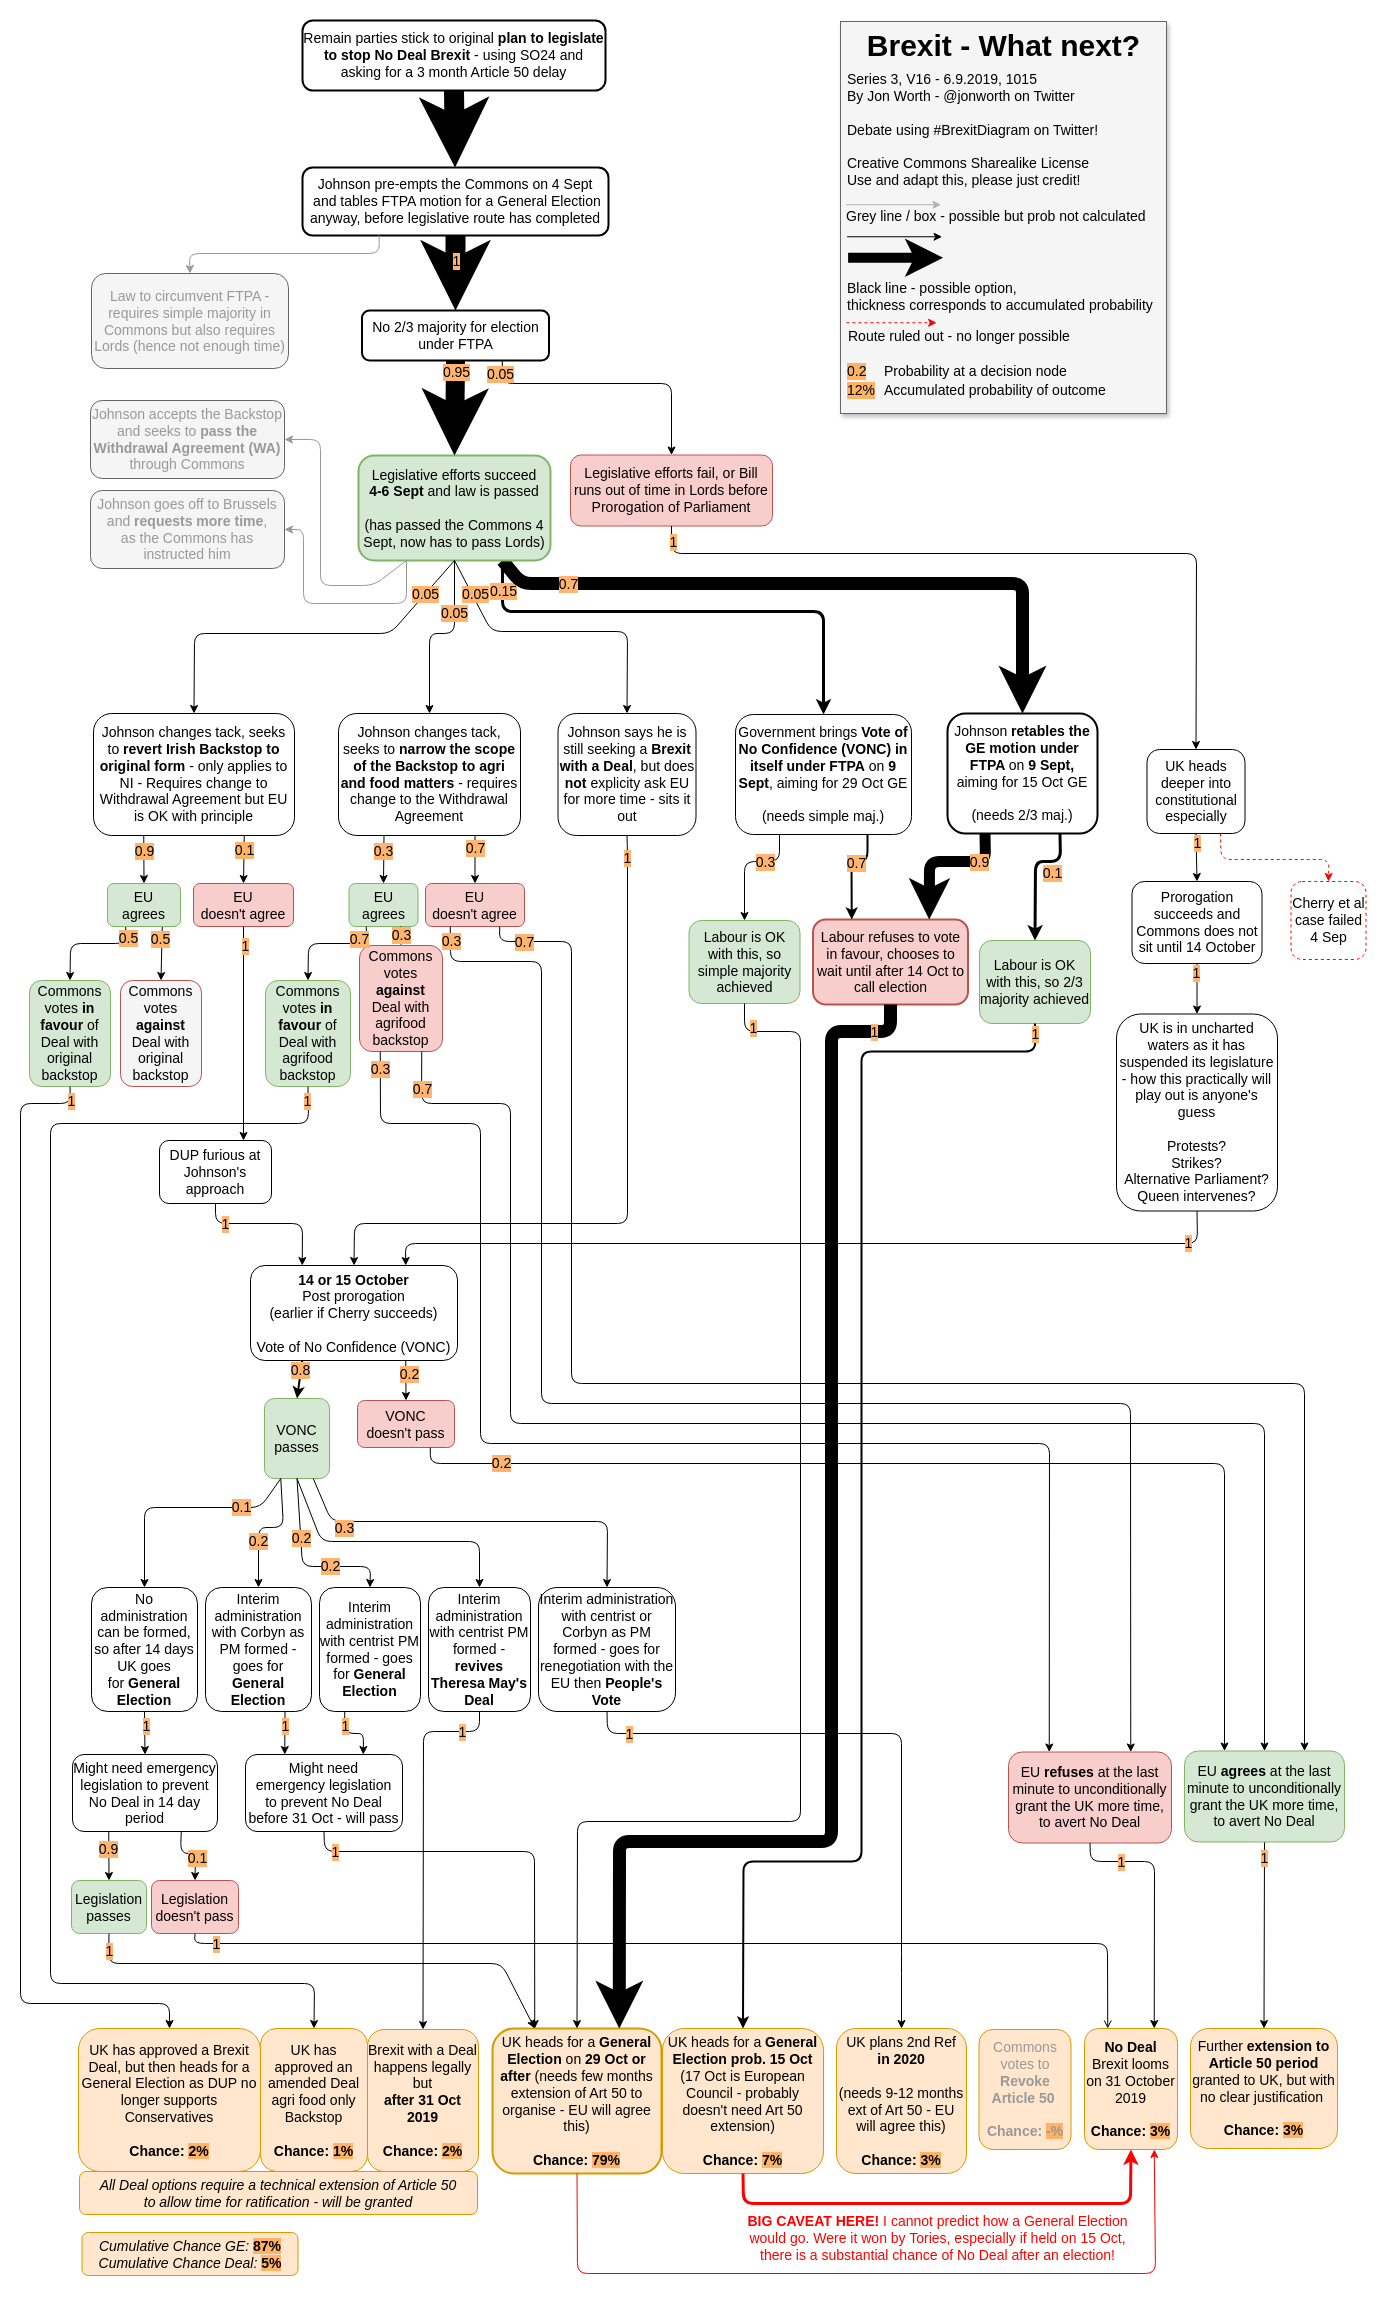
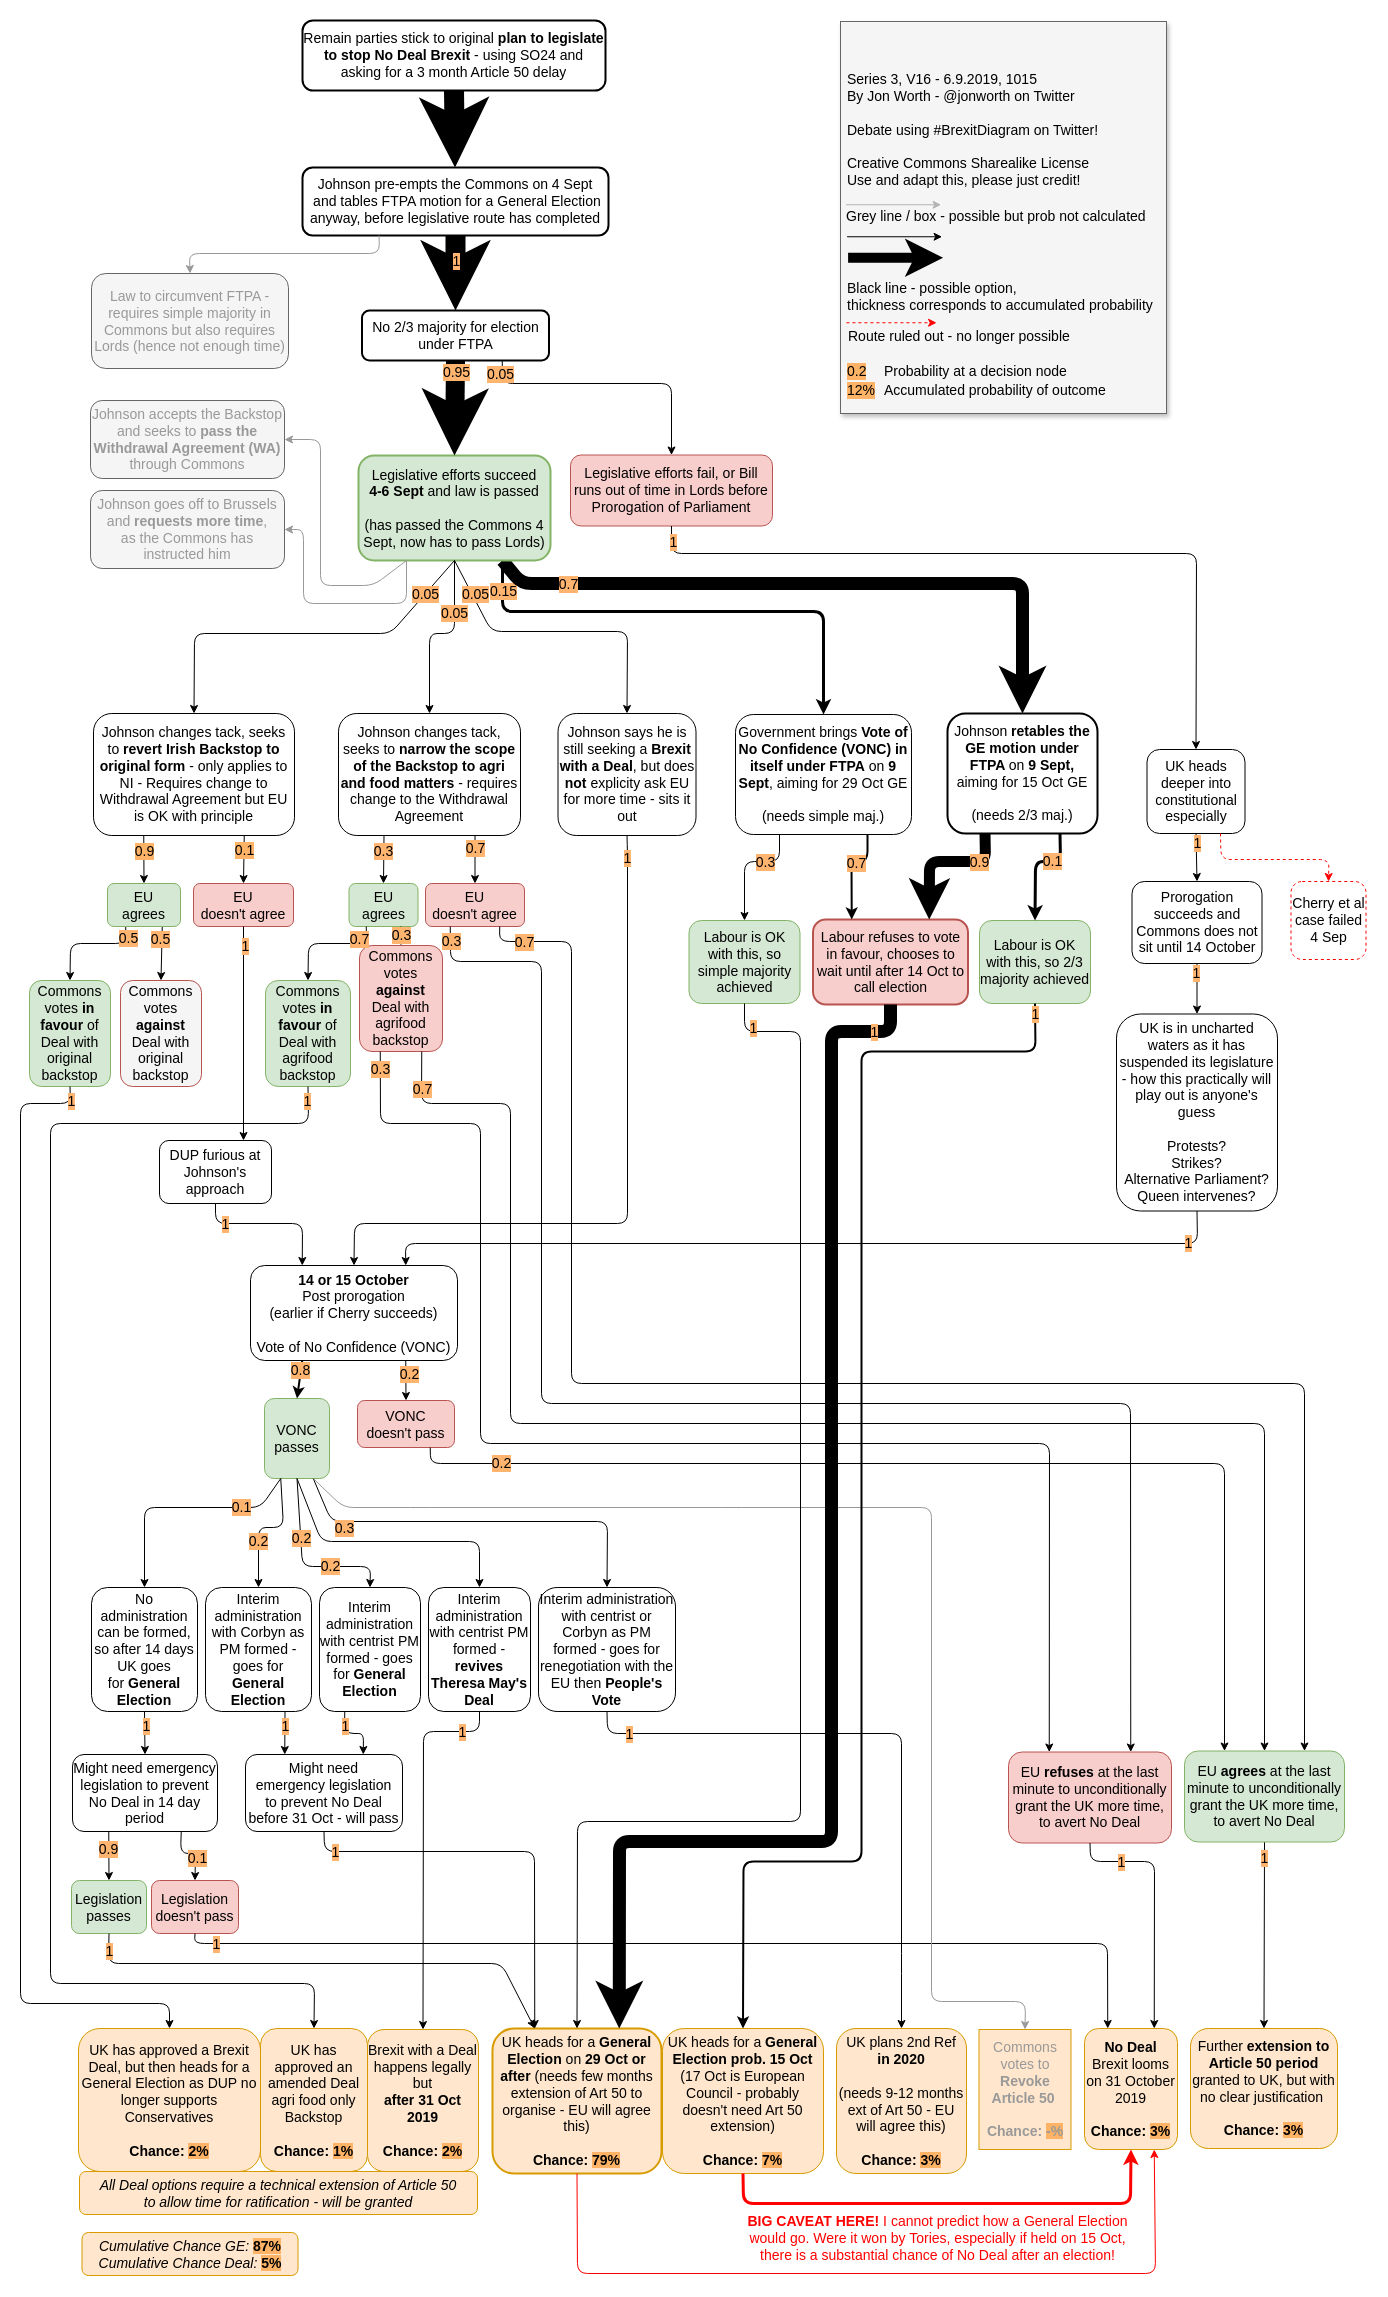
node "Brexit - What next?": removed
node "Labour is OK with this, so 2/3 majority achieved": moved (1035, 982) -> (1035, 962)
edge "VONC passes" -> "Commons votes to Revoke Article 50 Chance: -%": added
edge "Legislation doesn't pass" -> "No Deal Brexit looms on 31 October 2019Chance: 3%": arrowhead open -> classic
node "Commons votes to Revoke Article 50 Chance: -%": shape rounded rectangle -> rectangle
